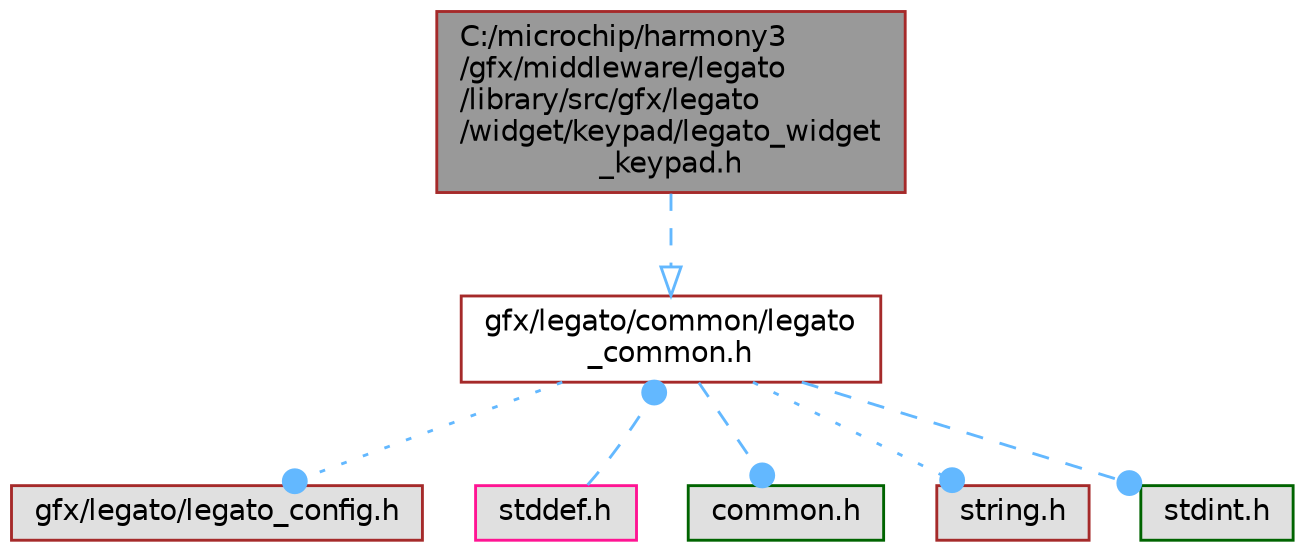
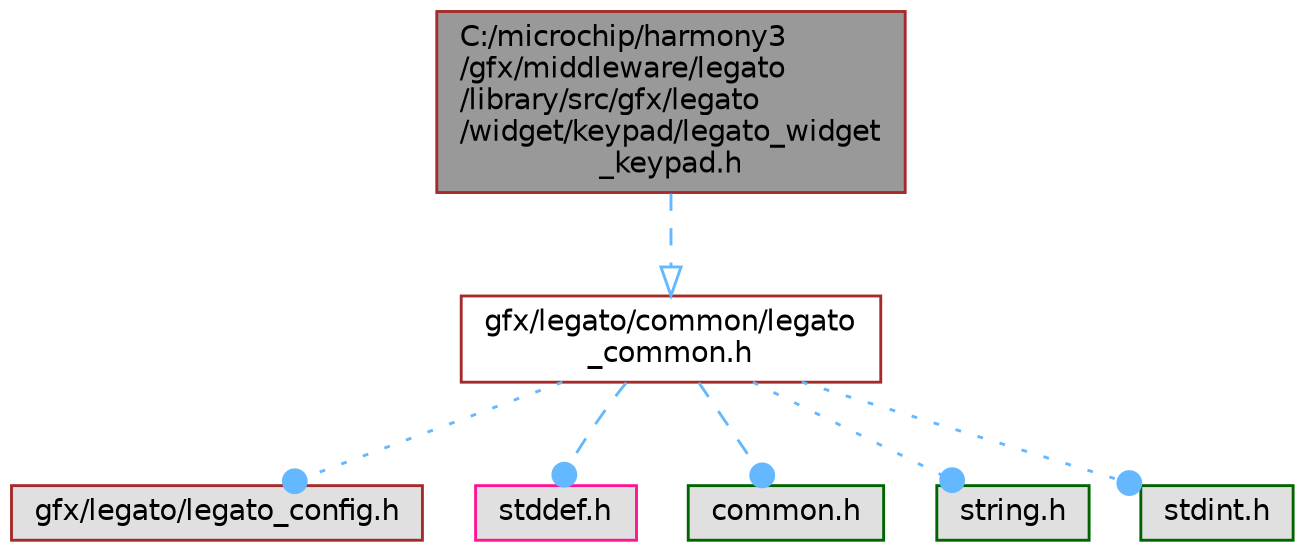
edge "gfx/legato/common/legato _common.h" -> "stdint.h": style dashed -> dotted
edge "stddef.h" -> "gfx/legato/common/legato _common.h": reversed
node "string.h": color brown -> darkgreen
